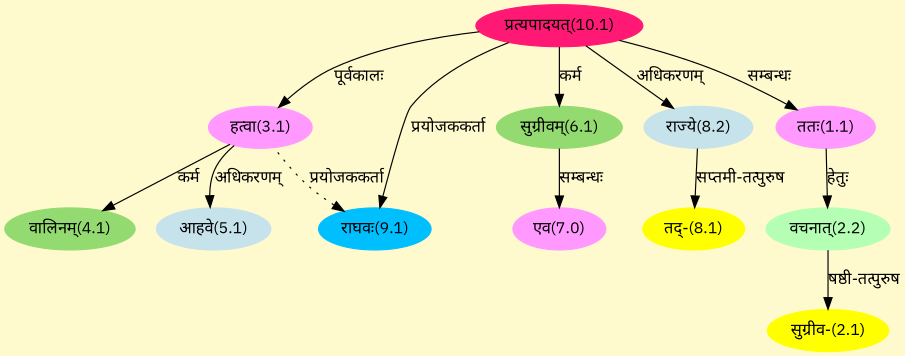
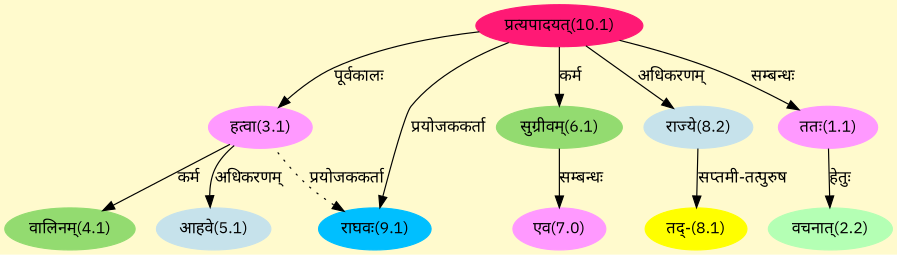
node "सुग्रीव-(2.1)": removed
